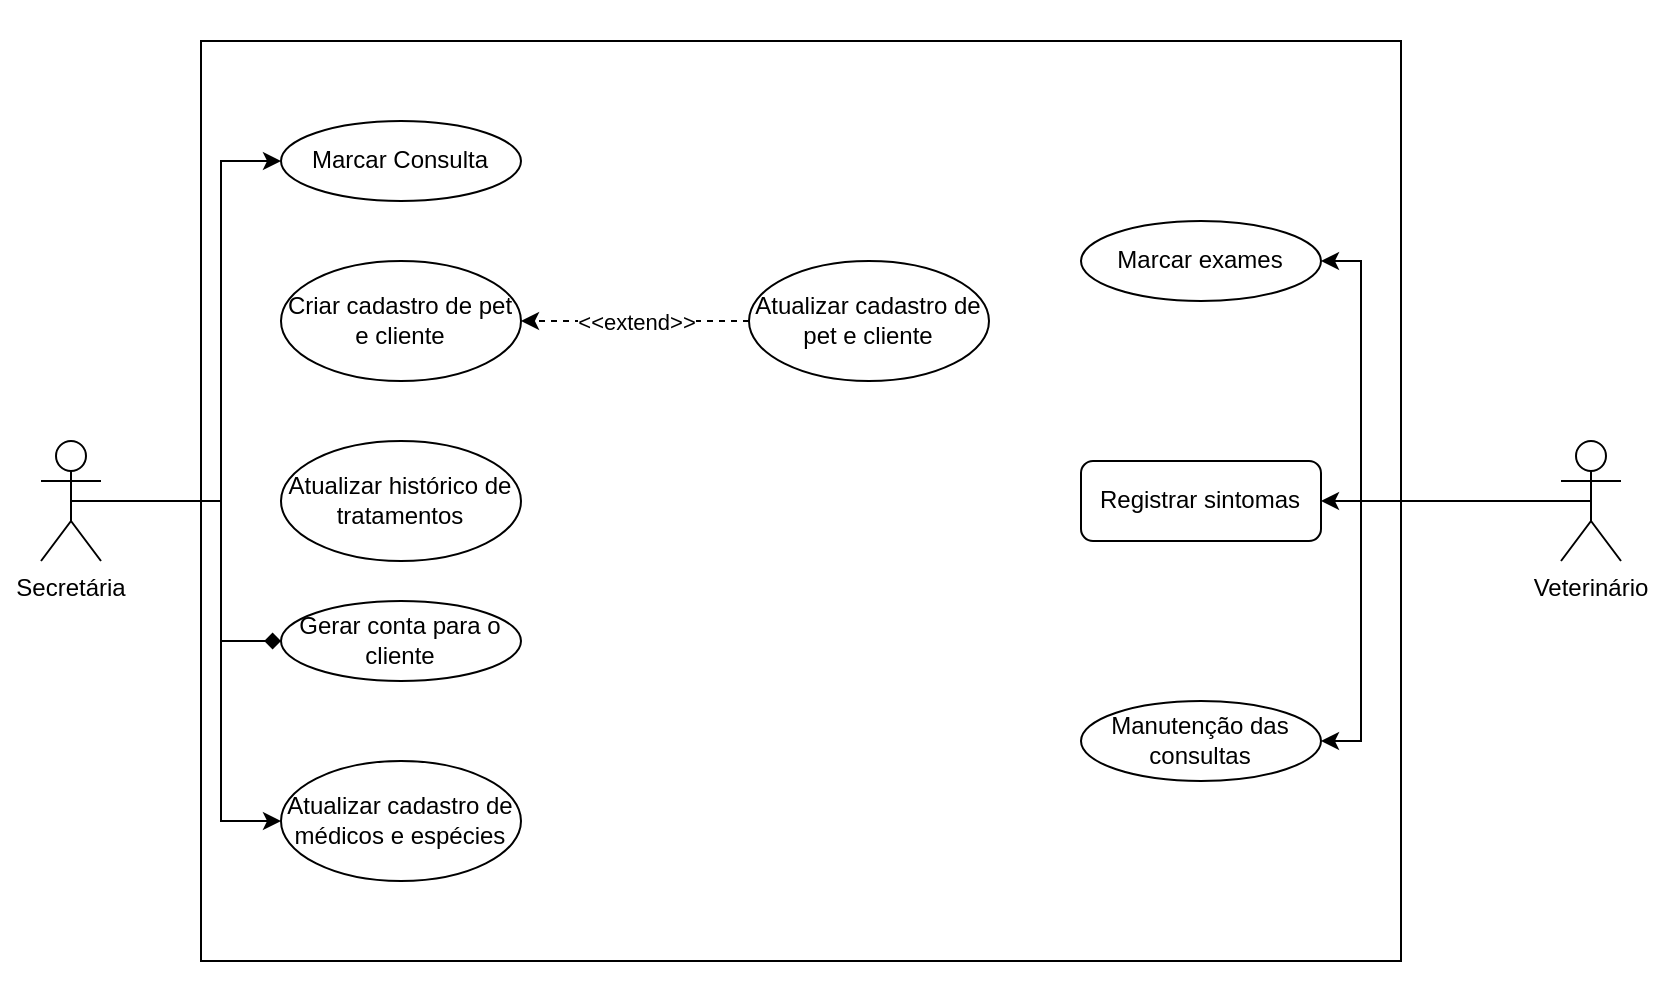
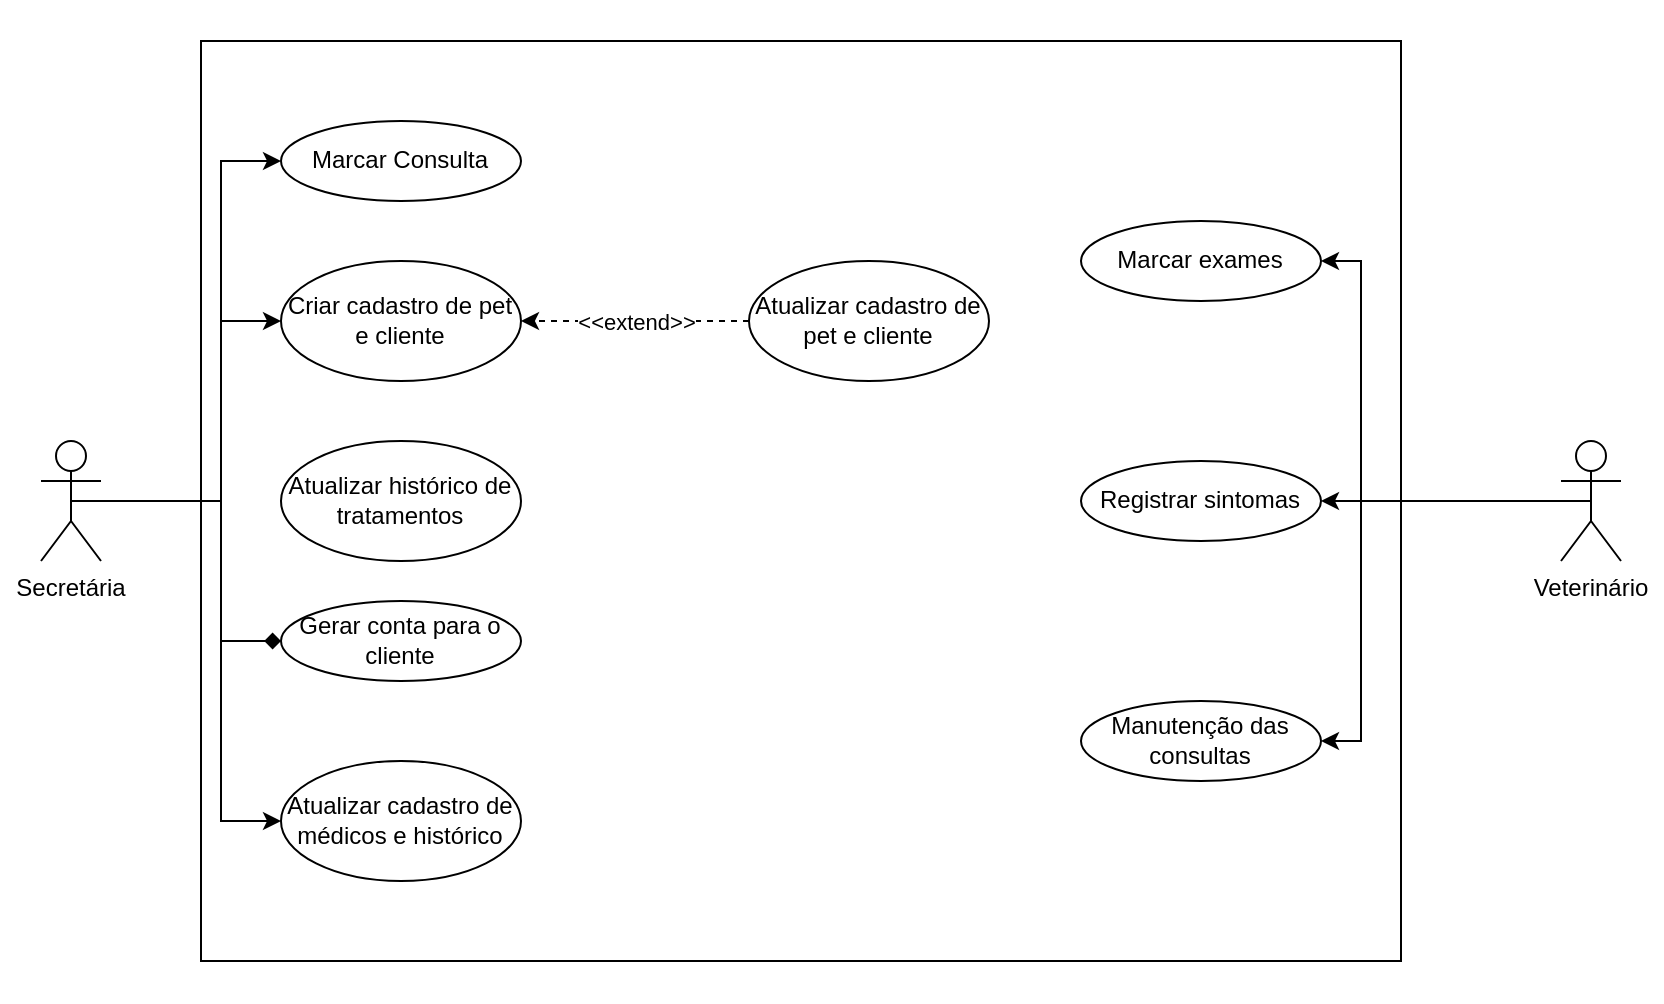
edge "Secretária" -> "Criar cadastro de pet e cliente": added
node "Registrar sintomas": shape rounded rectangle -> ellipse
node "Atualizar cadastro de médicos e espécies": label "Atualizar cadastro de médicos e espécies" -> "Atualizar cadastro de médicos e histórico"
